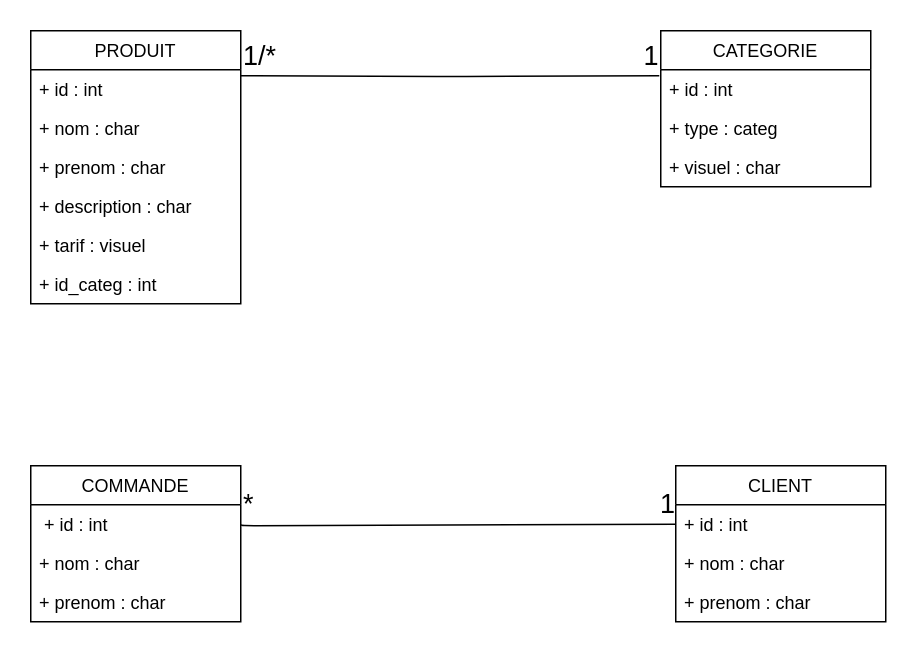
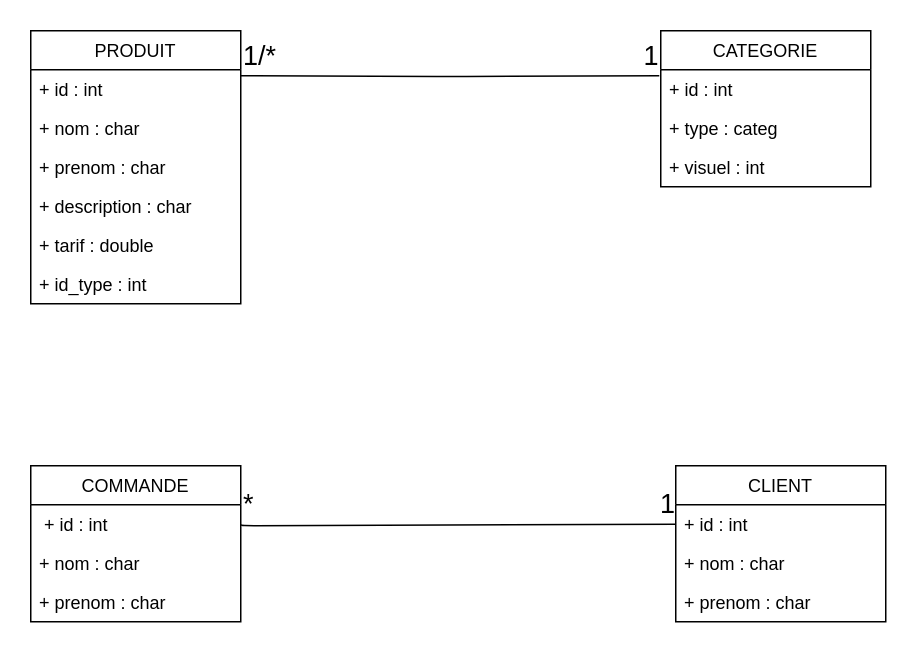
node "+ visuel : char": label "+ visuel : char" -> "+ visuel : int"
node "+ tarif : visuel": label "+ tarif : visuel" -> "+ tarif : double"
node "+ id_categ : int": label "+ id_categ : int" -> "+ id_type : int"
